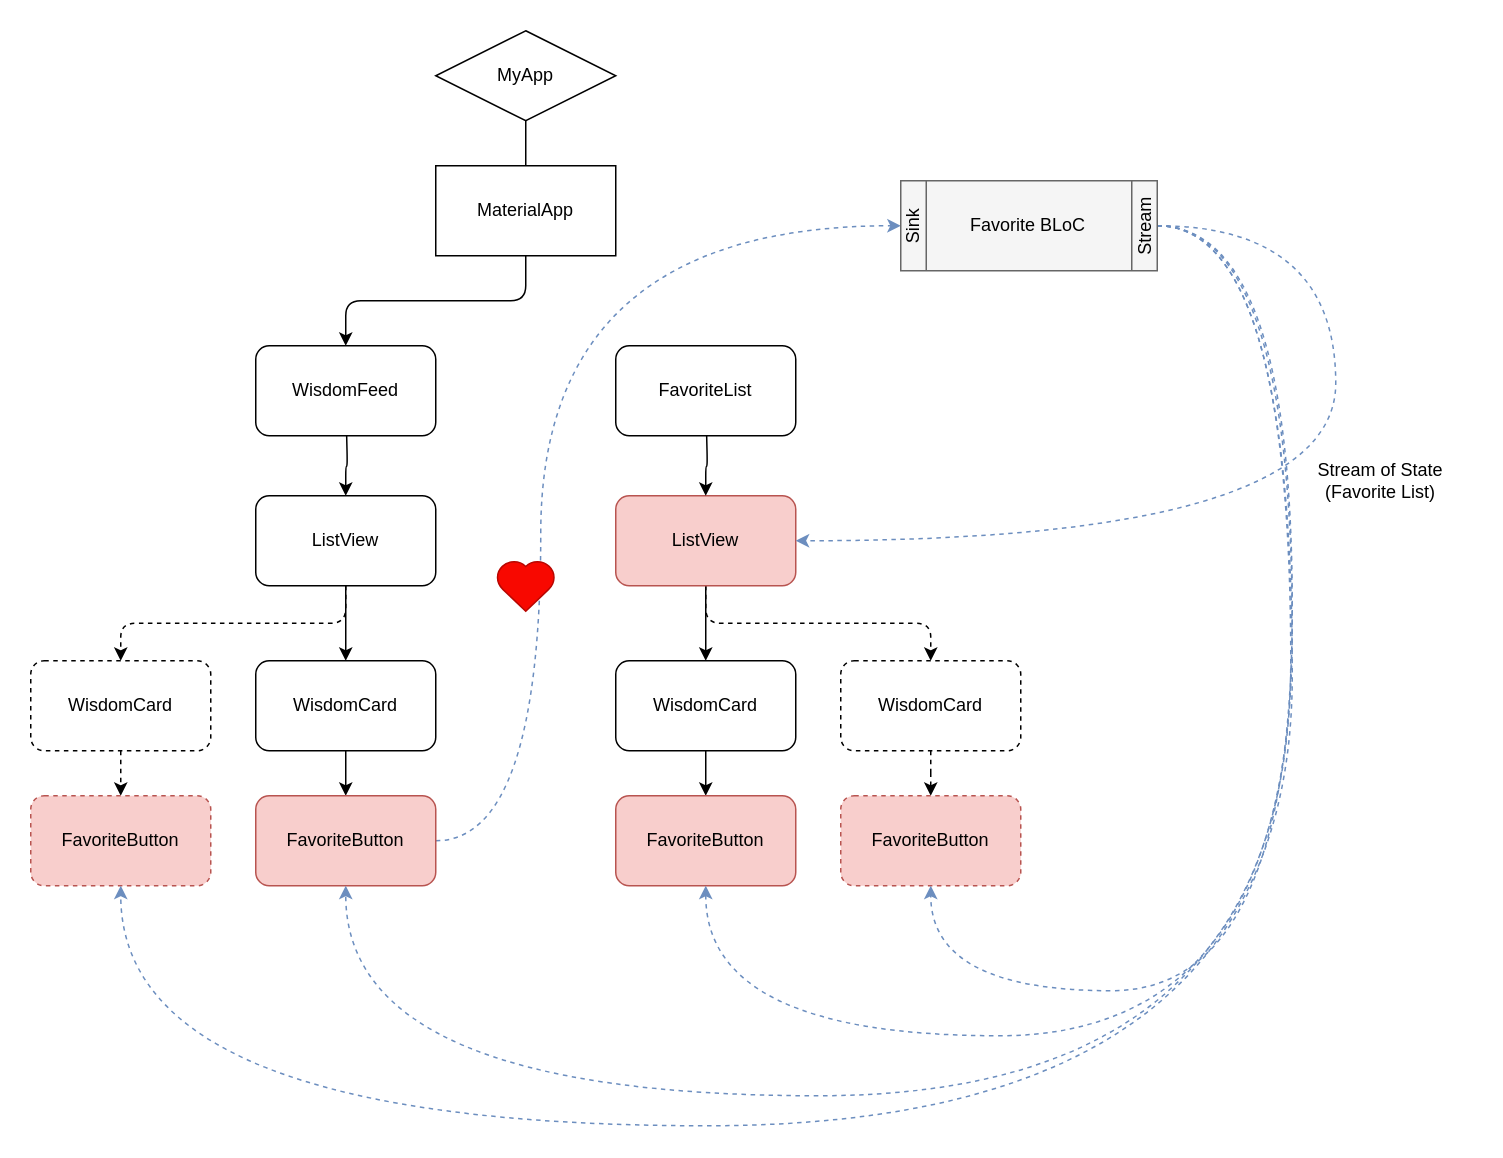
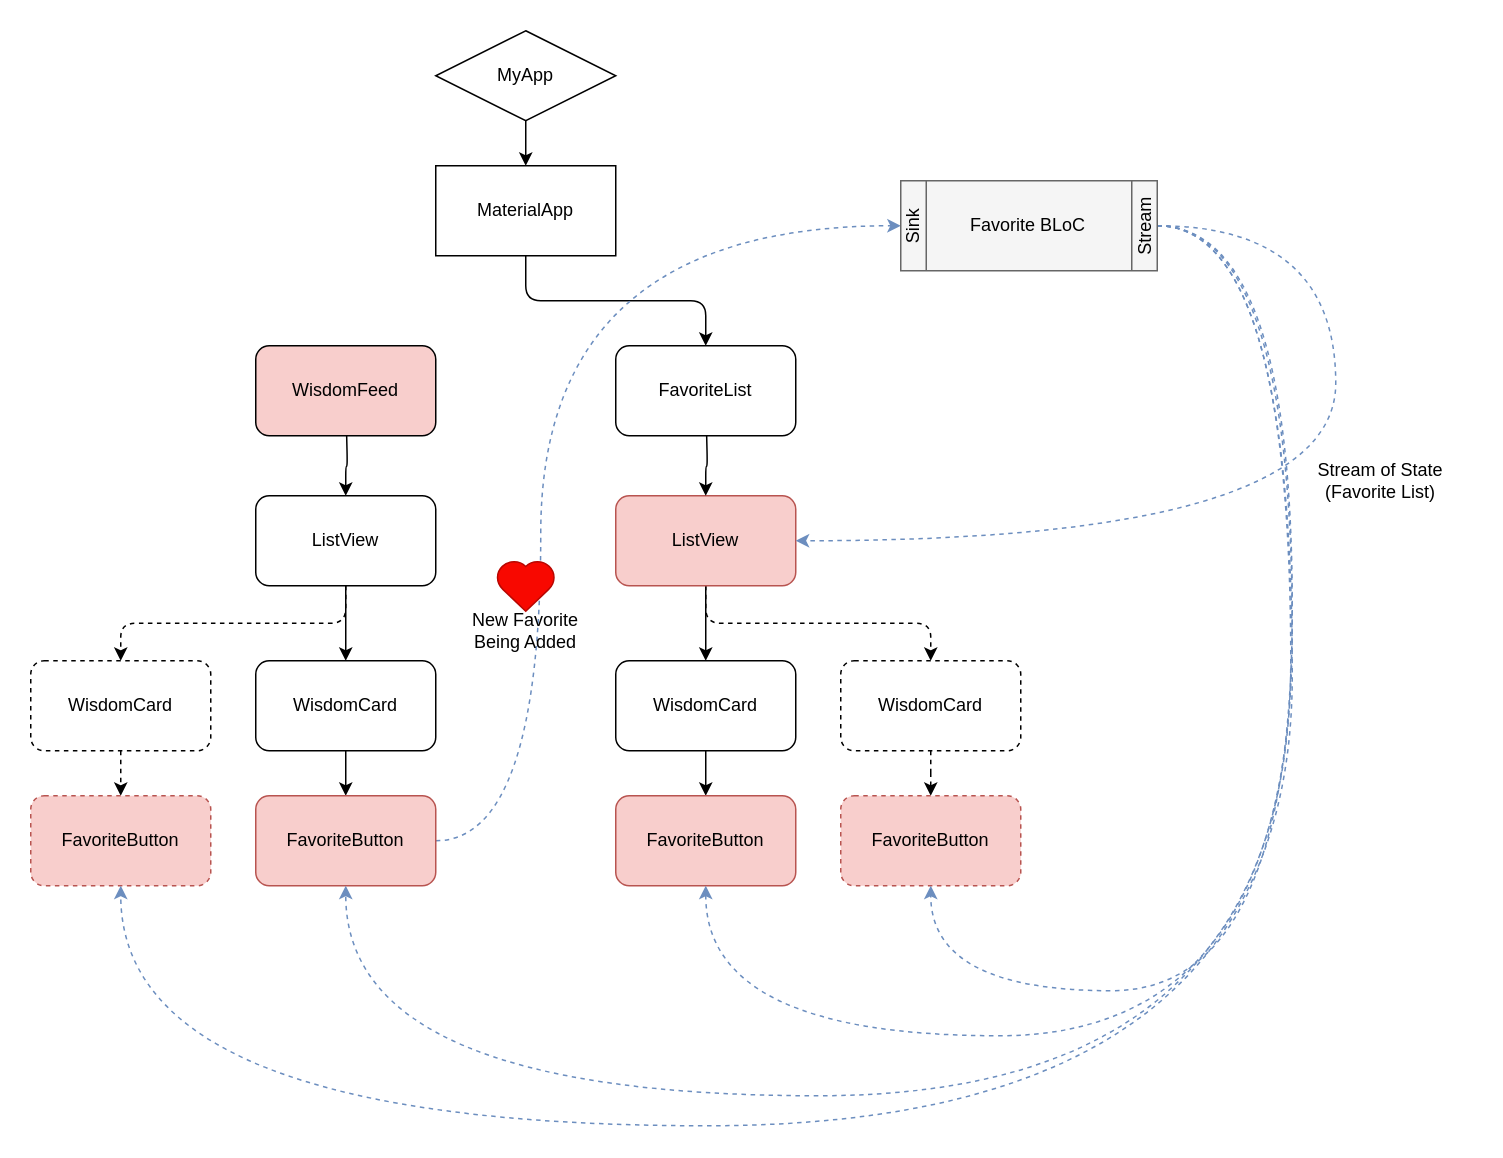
edge "MyApp" -- "MaterialApp": arrowhead none -> classic
edge "MaterialApp" -> "WisdomFeed": now "MaterialApp" -> "FavoriteList"
node "WisdomFeed": fillcolor #ffffff -> #f8cecc
node "New Favorite Being Added": added
